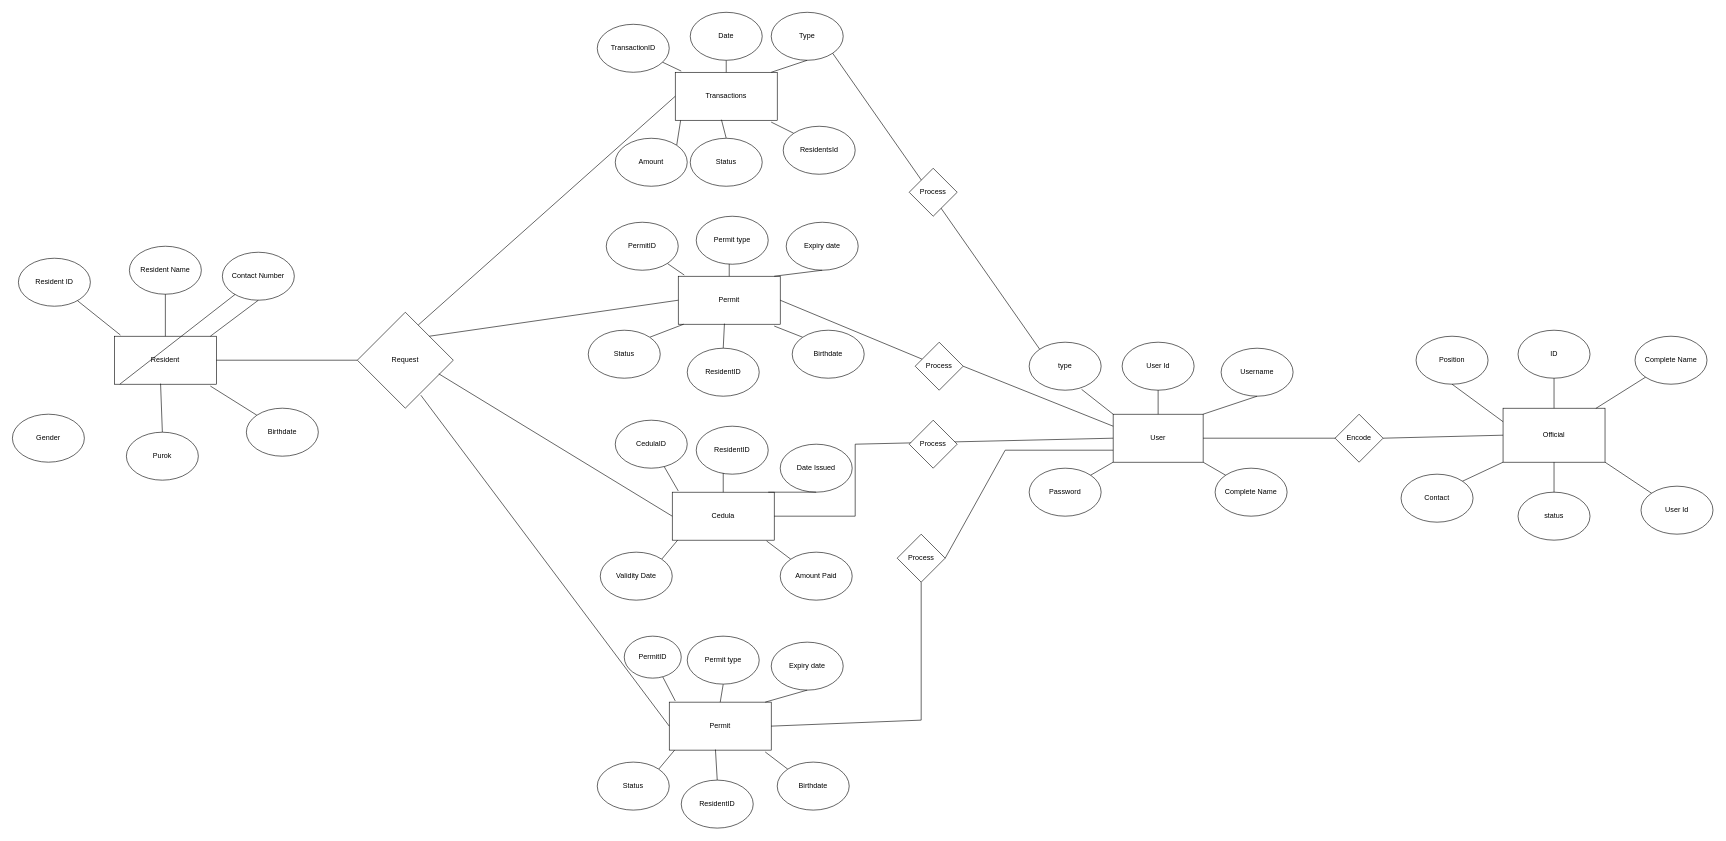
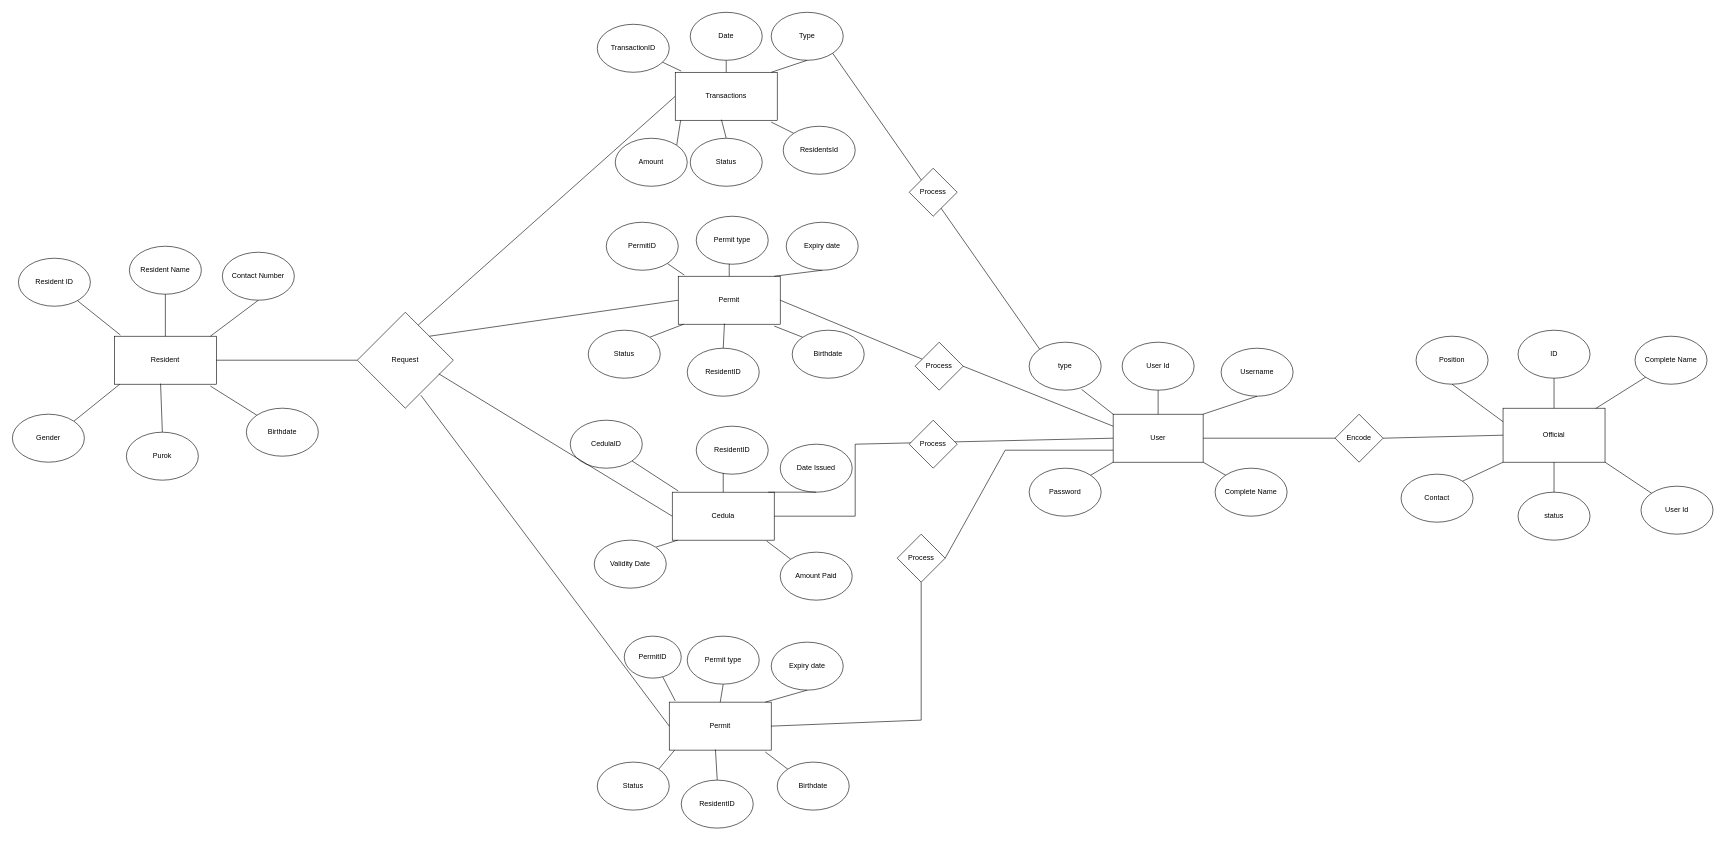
edge "Contact Number" -- "Resident": now "Gender" -- "Resident"
node "CedulaID": moved (651, 444) -> (606, 444)
node "Validity Date": moved (636, 576) -> (630, 564)
